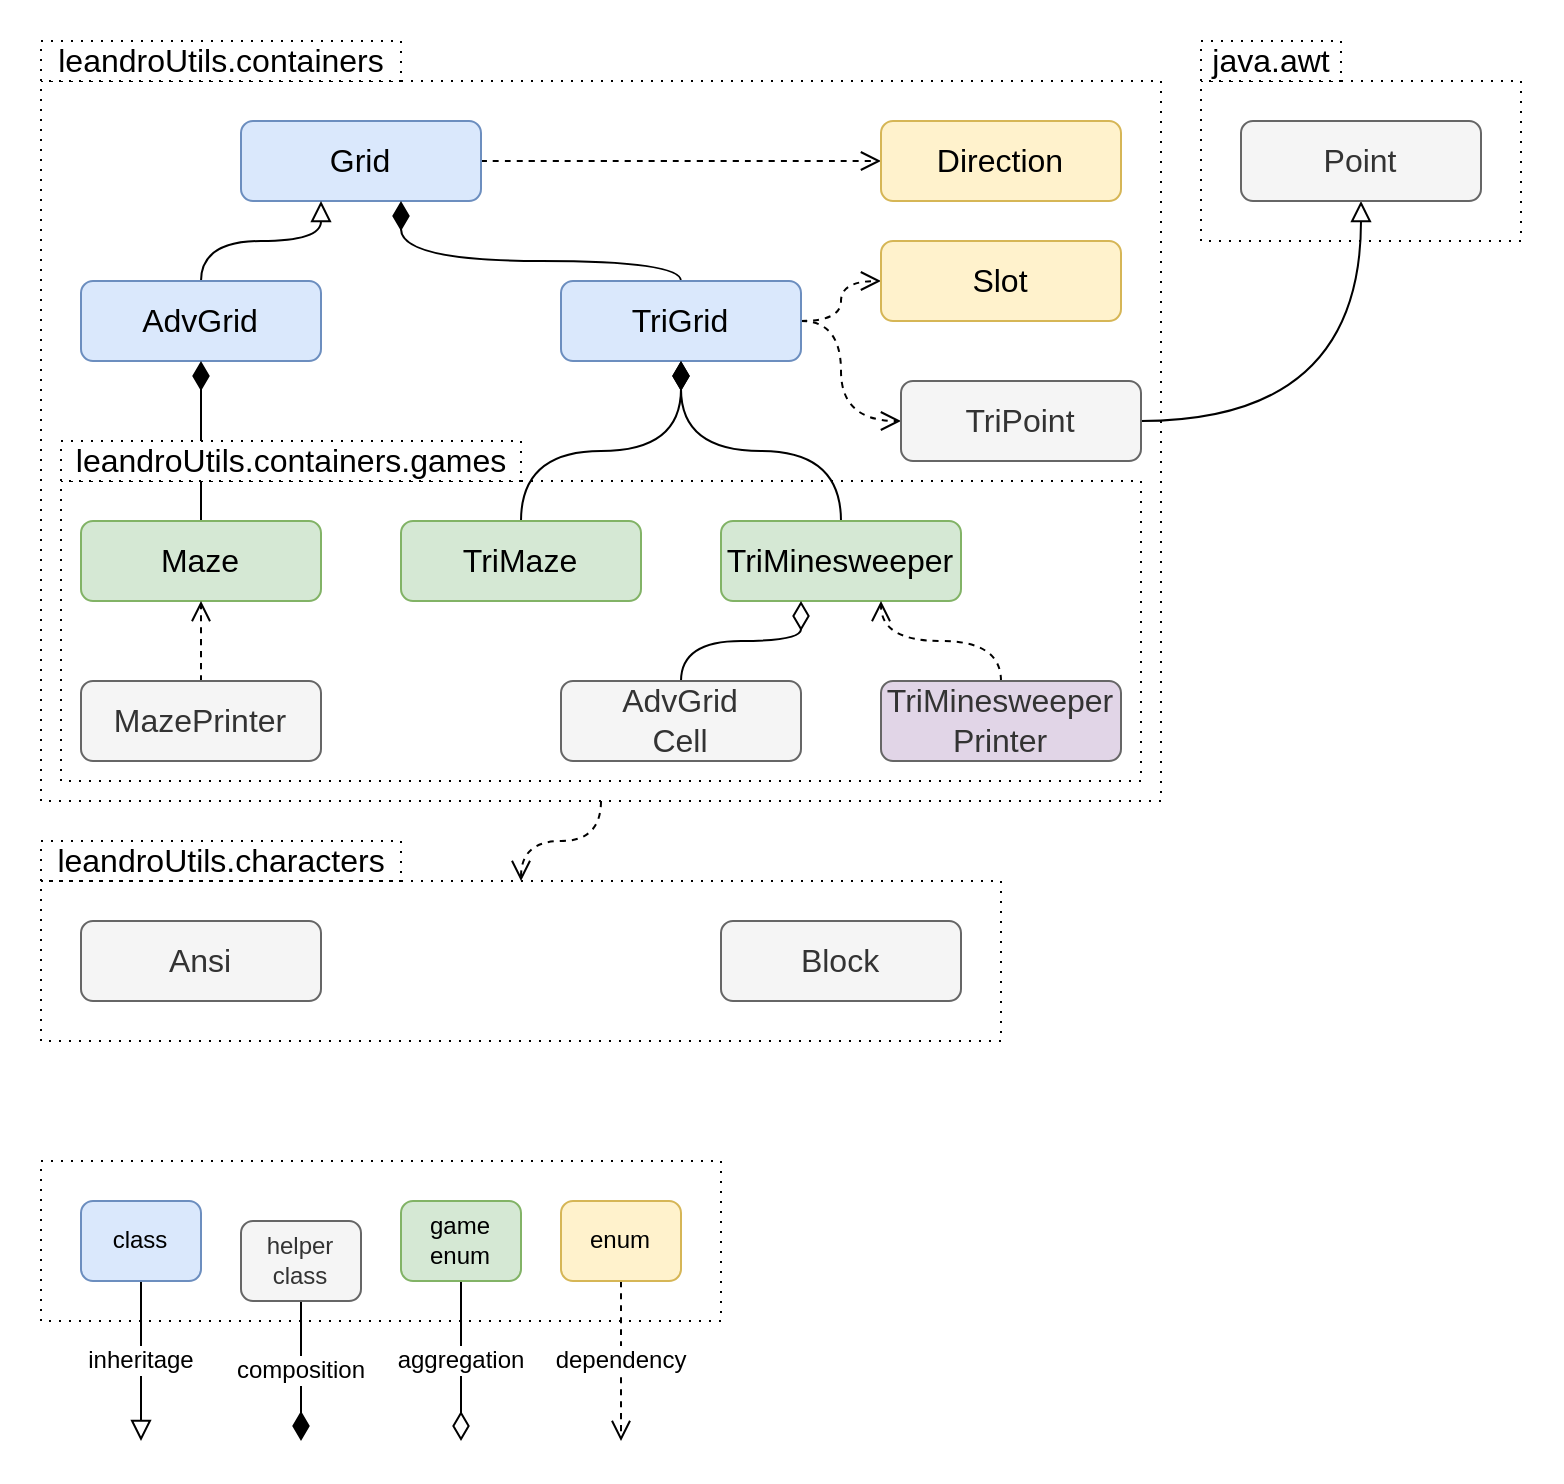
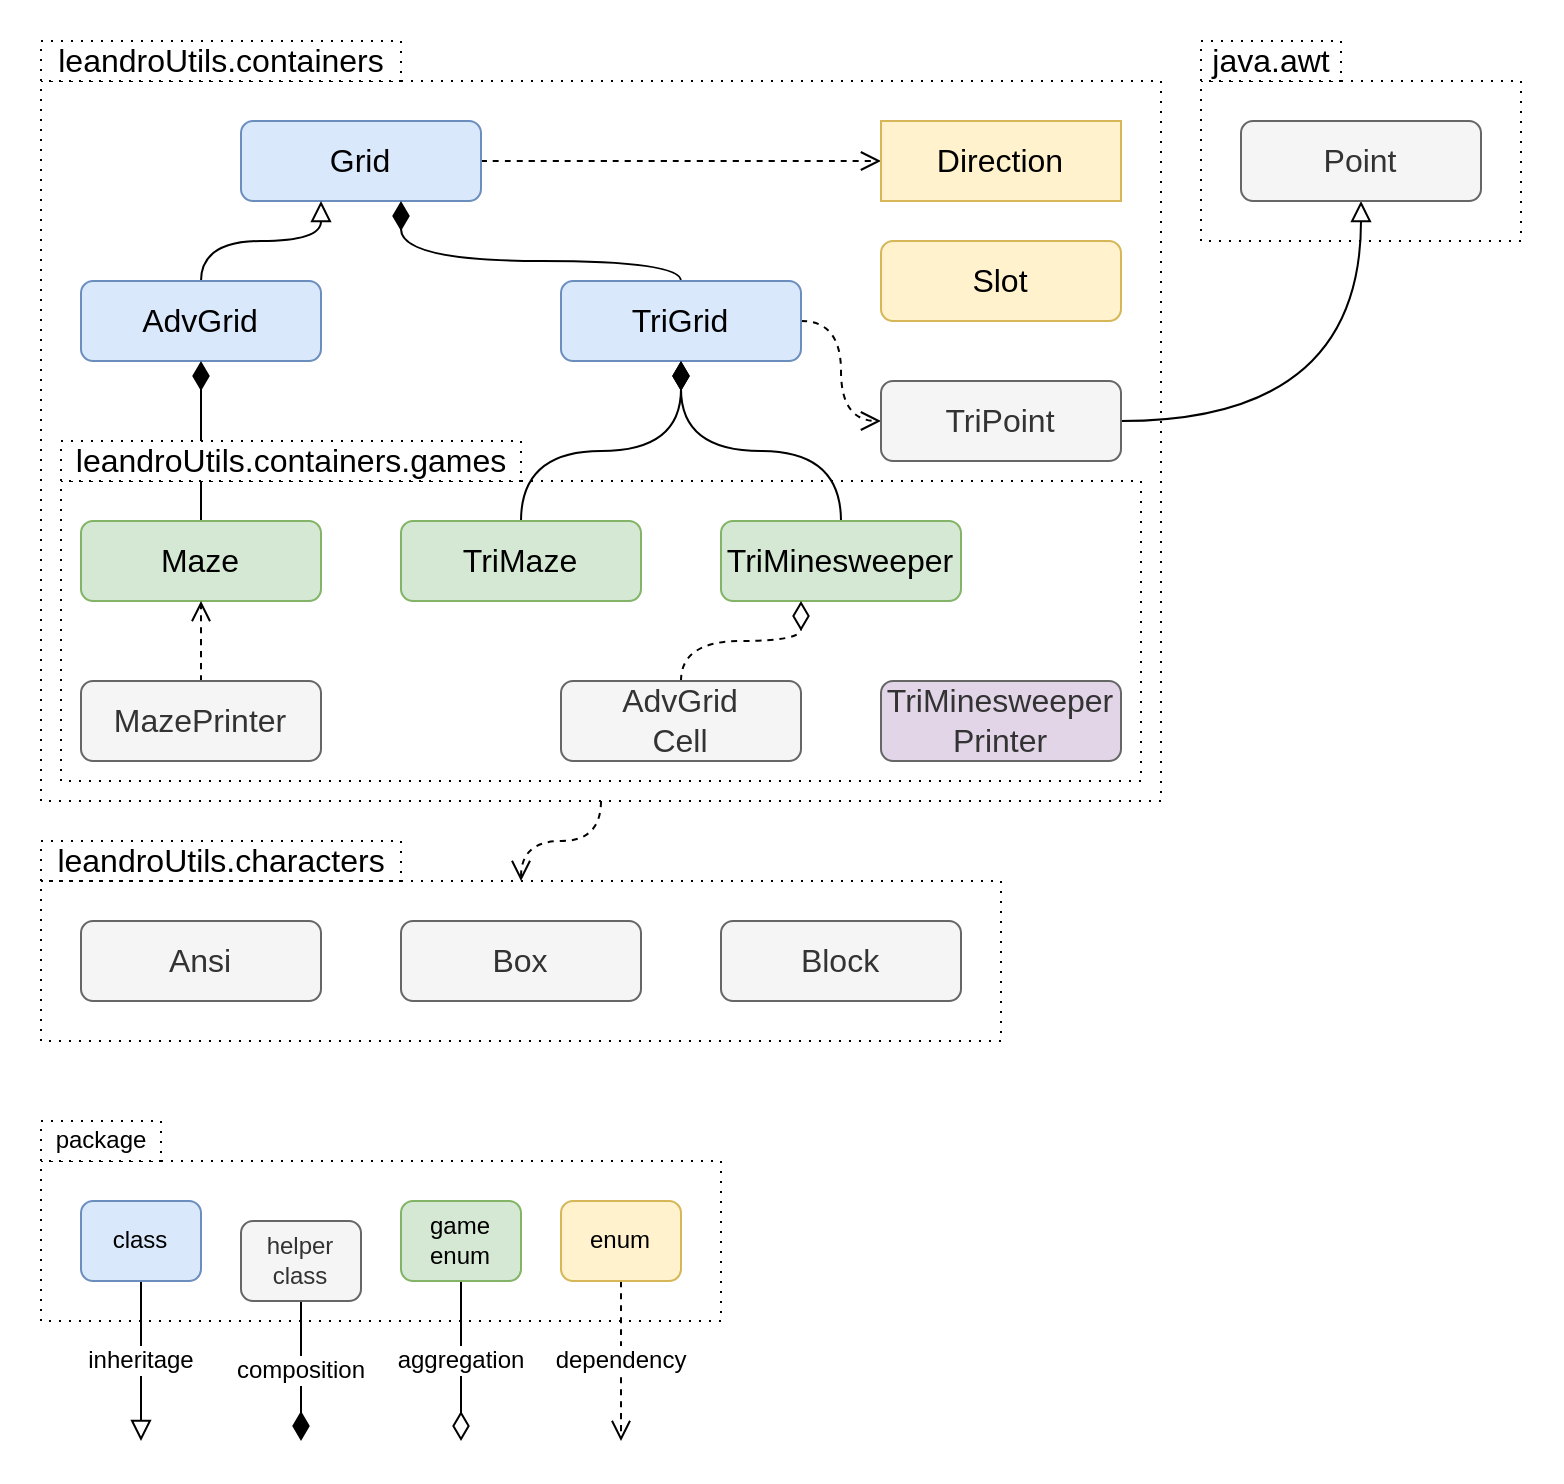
node "Direction": shape rounded rectangle -> rectangle
edge "TriGrid" -> "Slot": removed
node "TriPoint": moved (1021, 421) -> (1001, 421)
edge "AdvGrid Cell" -> "TriMinesweeper": style solid -> dashed
edge "TriMinesweeperPrinter" -> "TriMinesweeper": removed
node "Box": added
node "package": added
